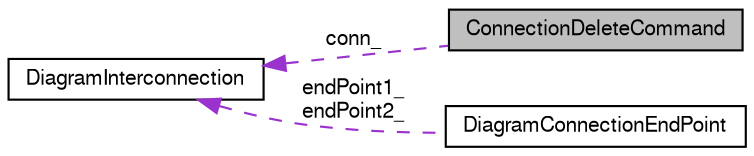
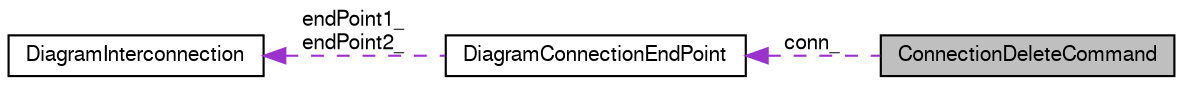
edge "ConnectionDeleteCommand" -> "DiagramInterconnection": now "ConnectionDeleteCommand" -> "DiagramConnectionEndPoint"
